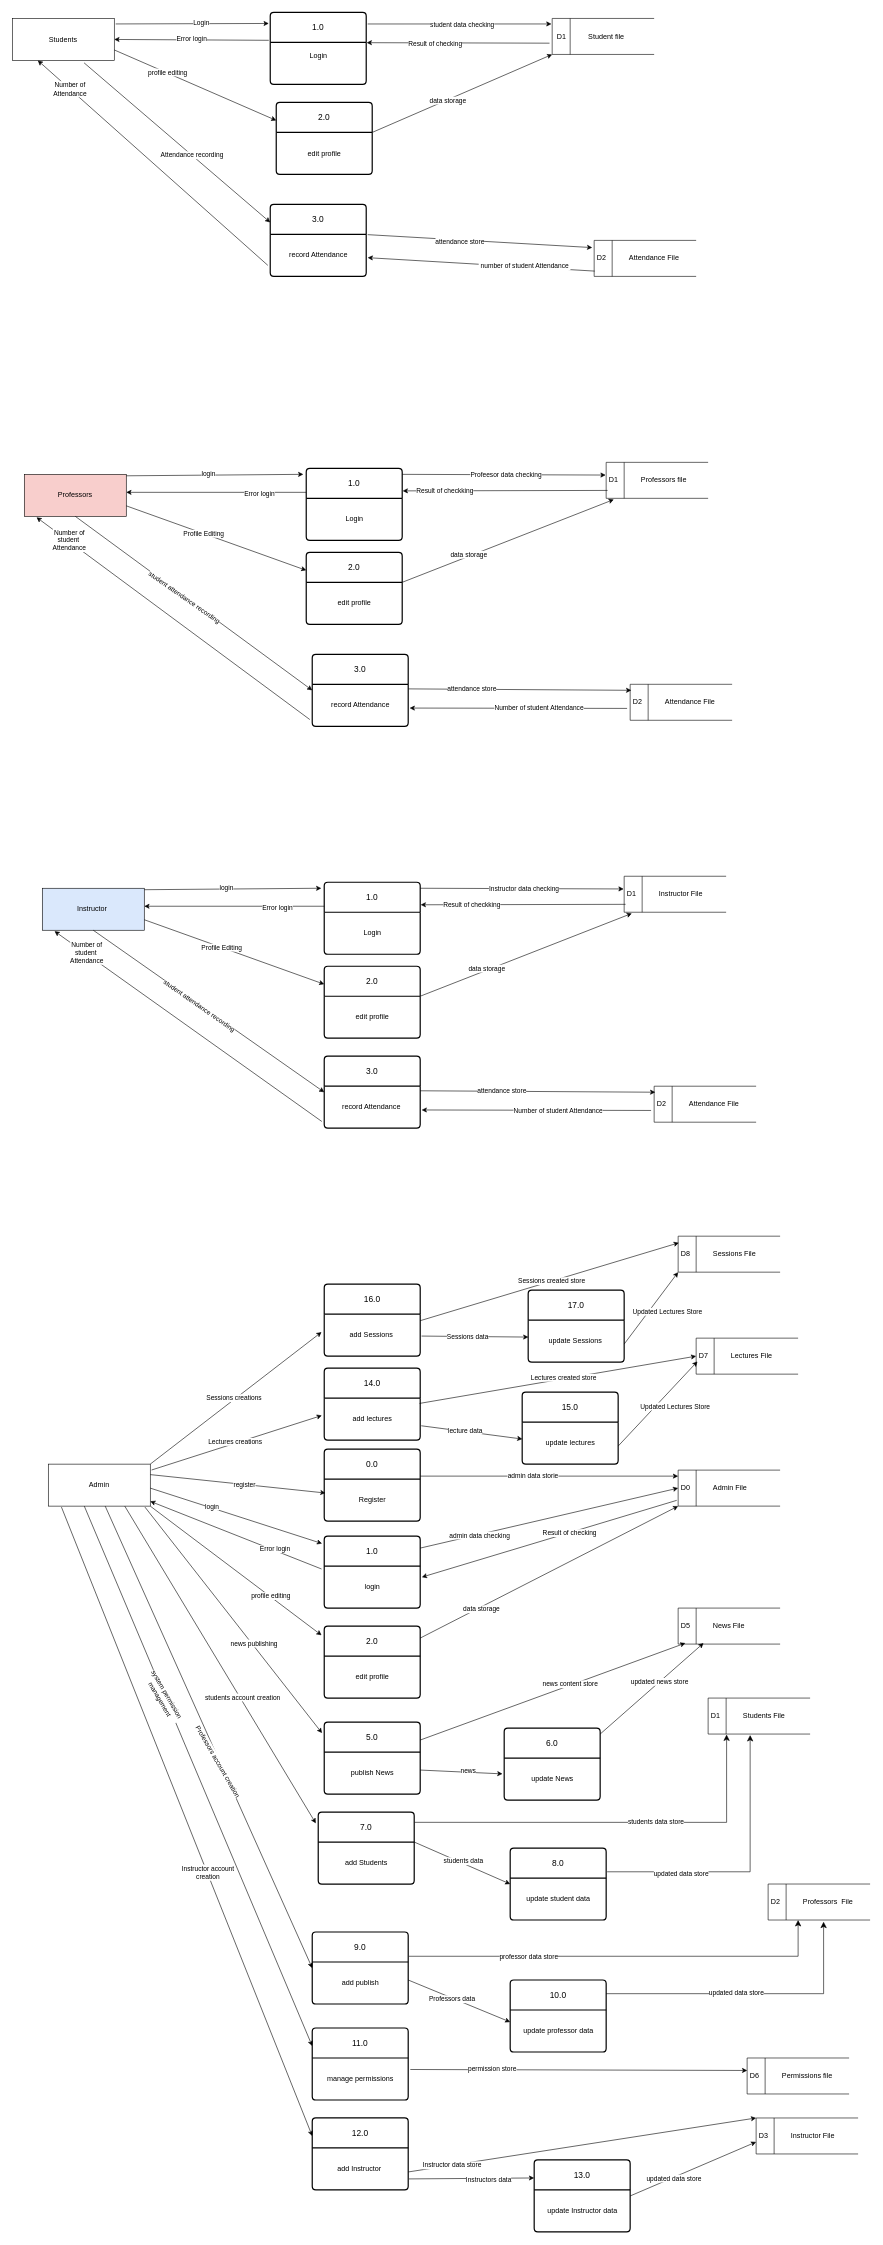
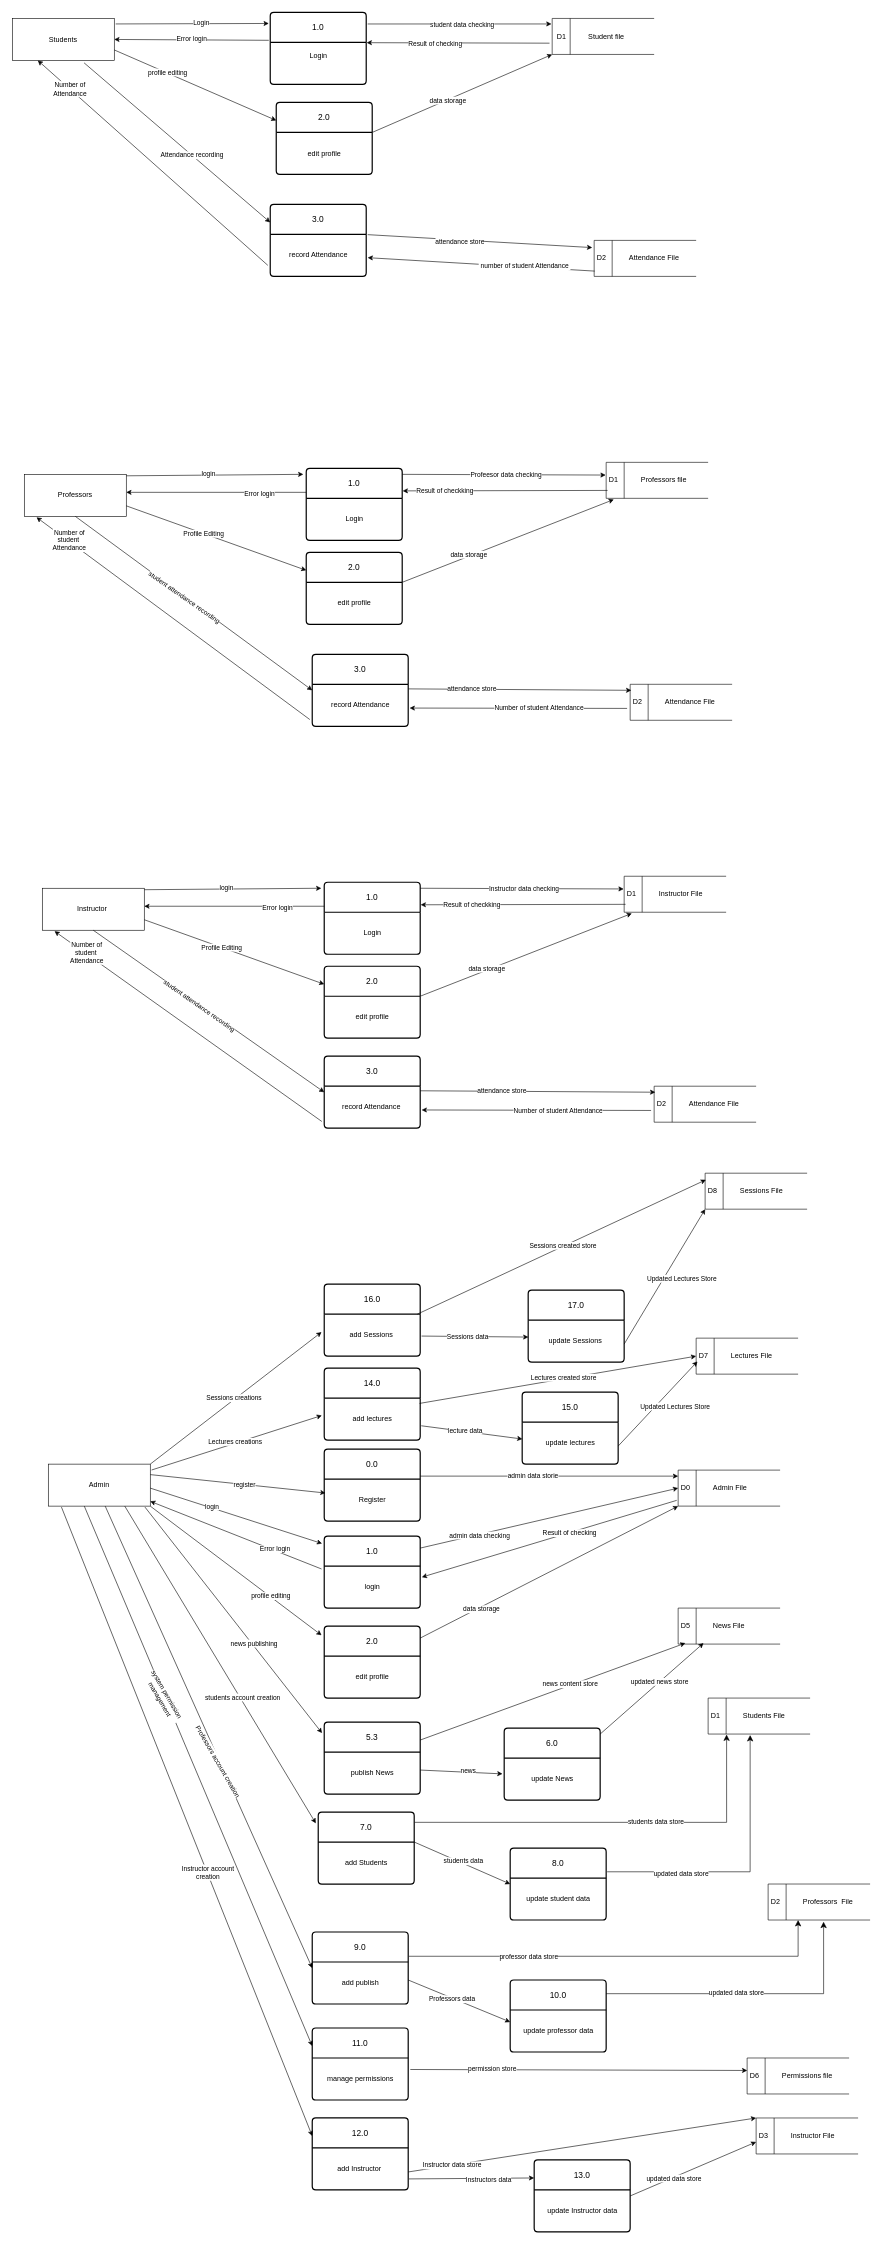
node "Professors": fillcolor #f8cecc -> #ffffff
node "Instructor": fillcolor #dae8fc -> #ffffff
node "D8 Sessions File": moved (729, 1254) -> (756, 1191)
node "5.0": label "5.0" -> "5.3"
